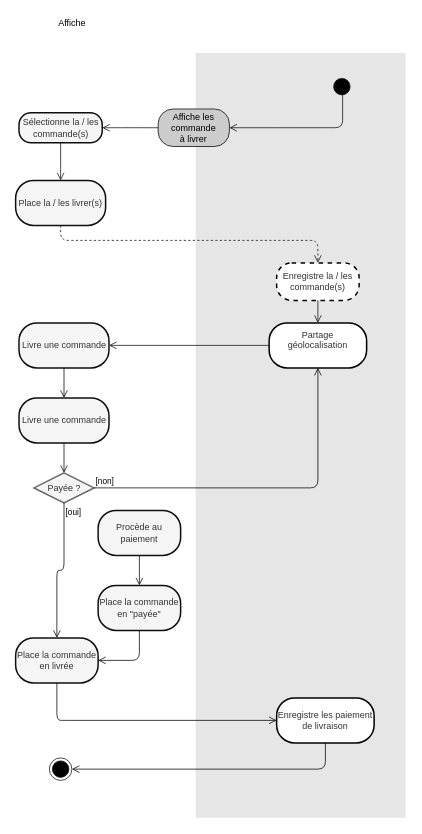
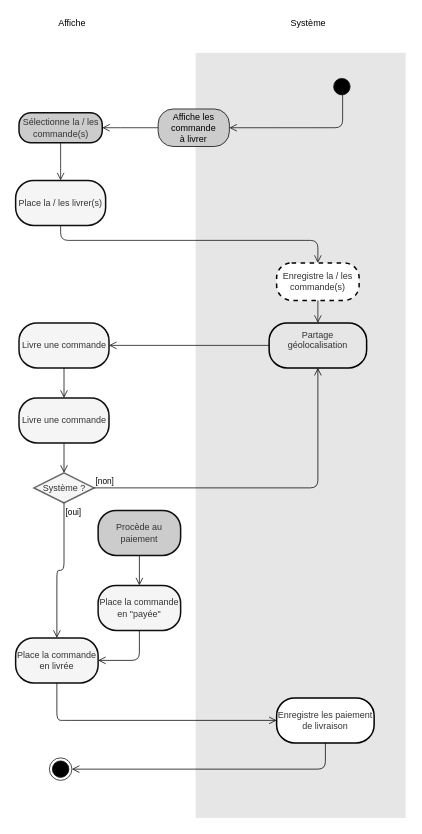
node "Système": added
node "Sélectionne la / les commande(s)": fillcolor #f5f5f5 -> #cccccc
edge "Place la / les livrer(s)" -> "Enregistre la / les commande(s)": style dashed -> solid
node "Partage géolocalisation": fillcolor #ffffff -> #e6e6e6
node "Payée ?": label "Payée ?" -> "Système ?"
node "Procède au paiement": fillcolor #f5f5f5 -> #cccccc
